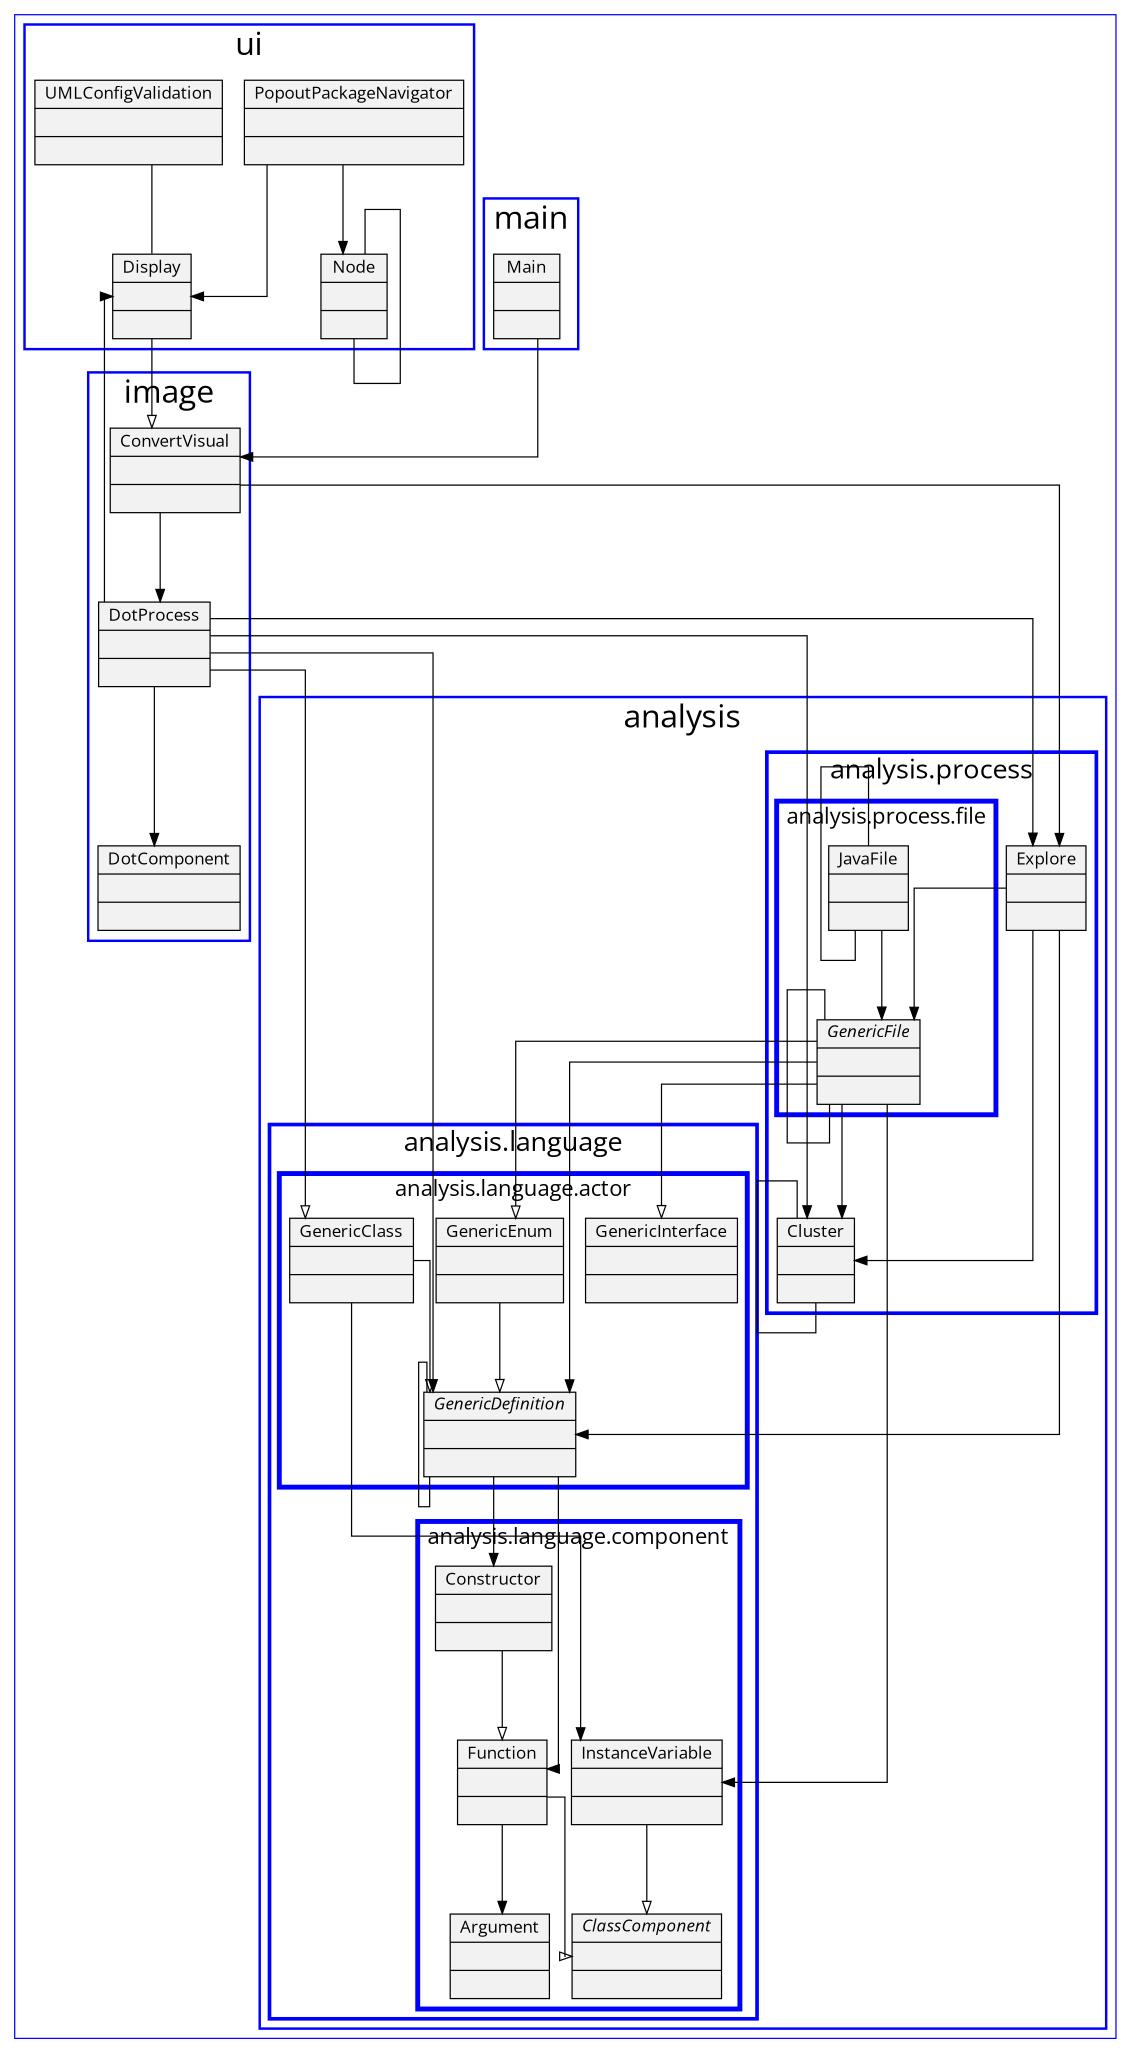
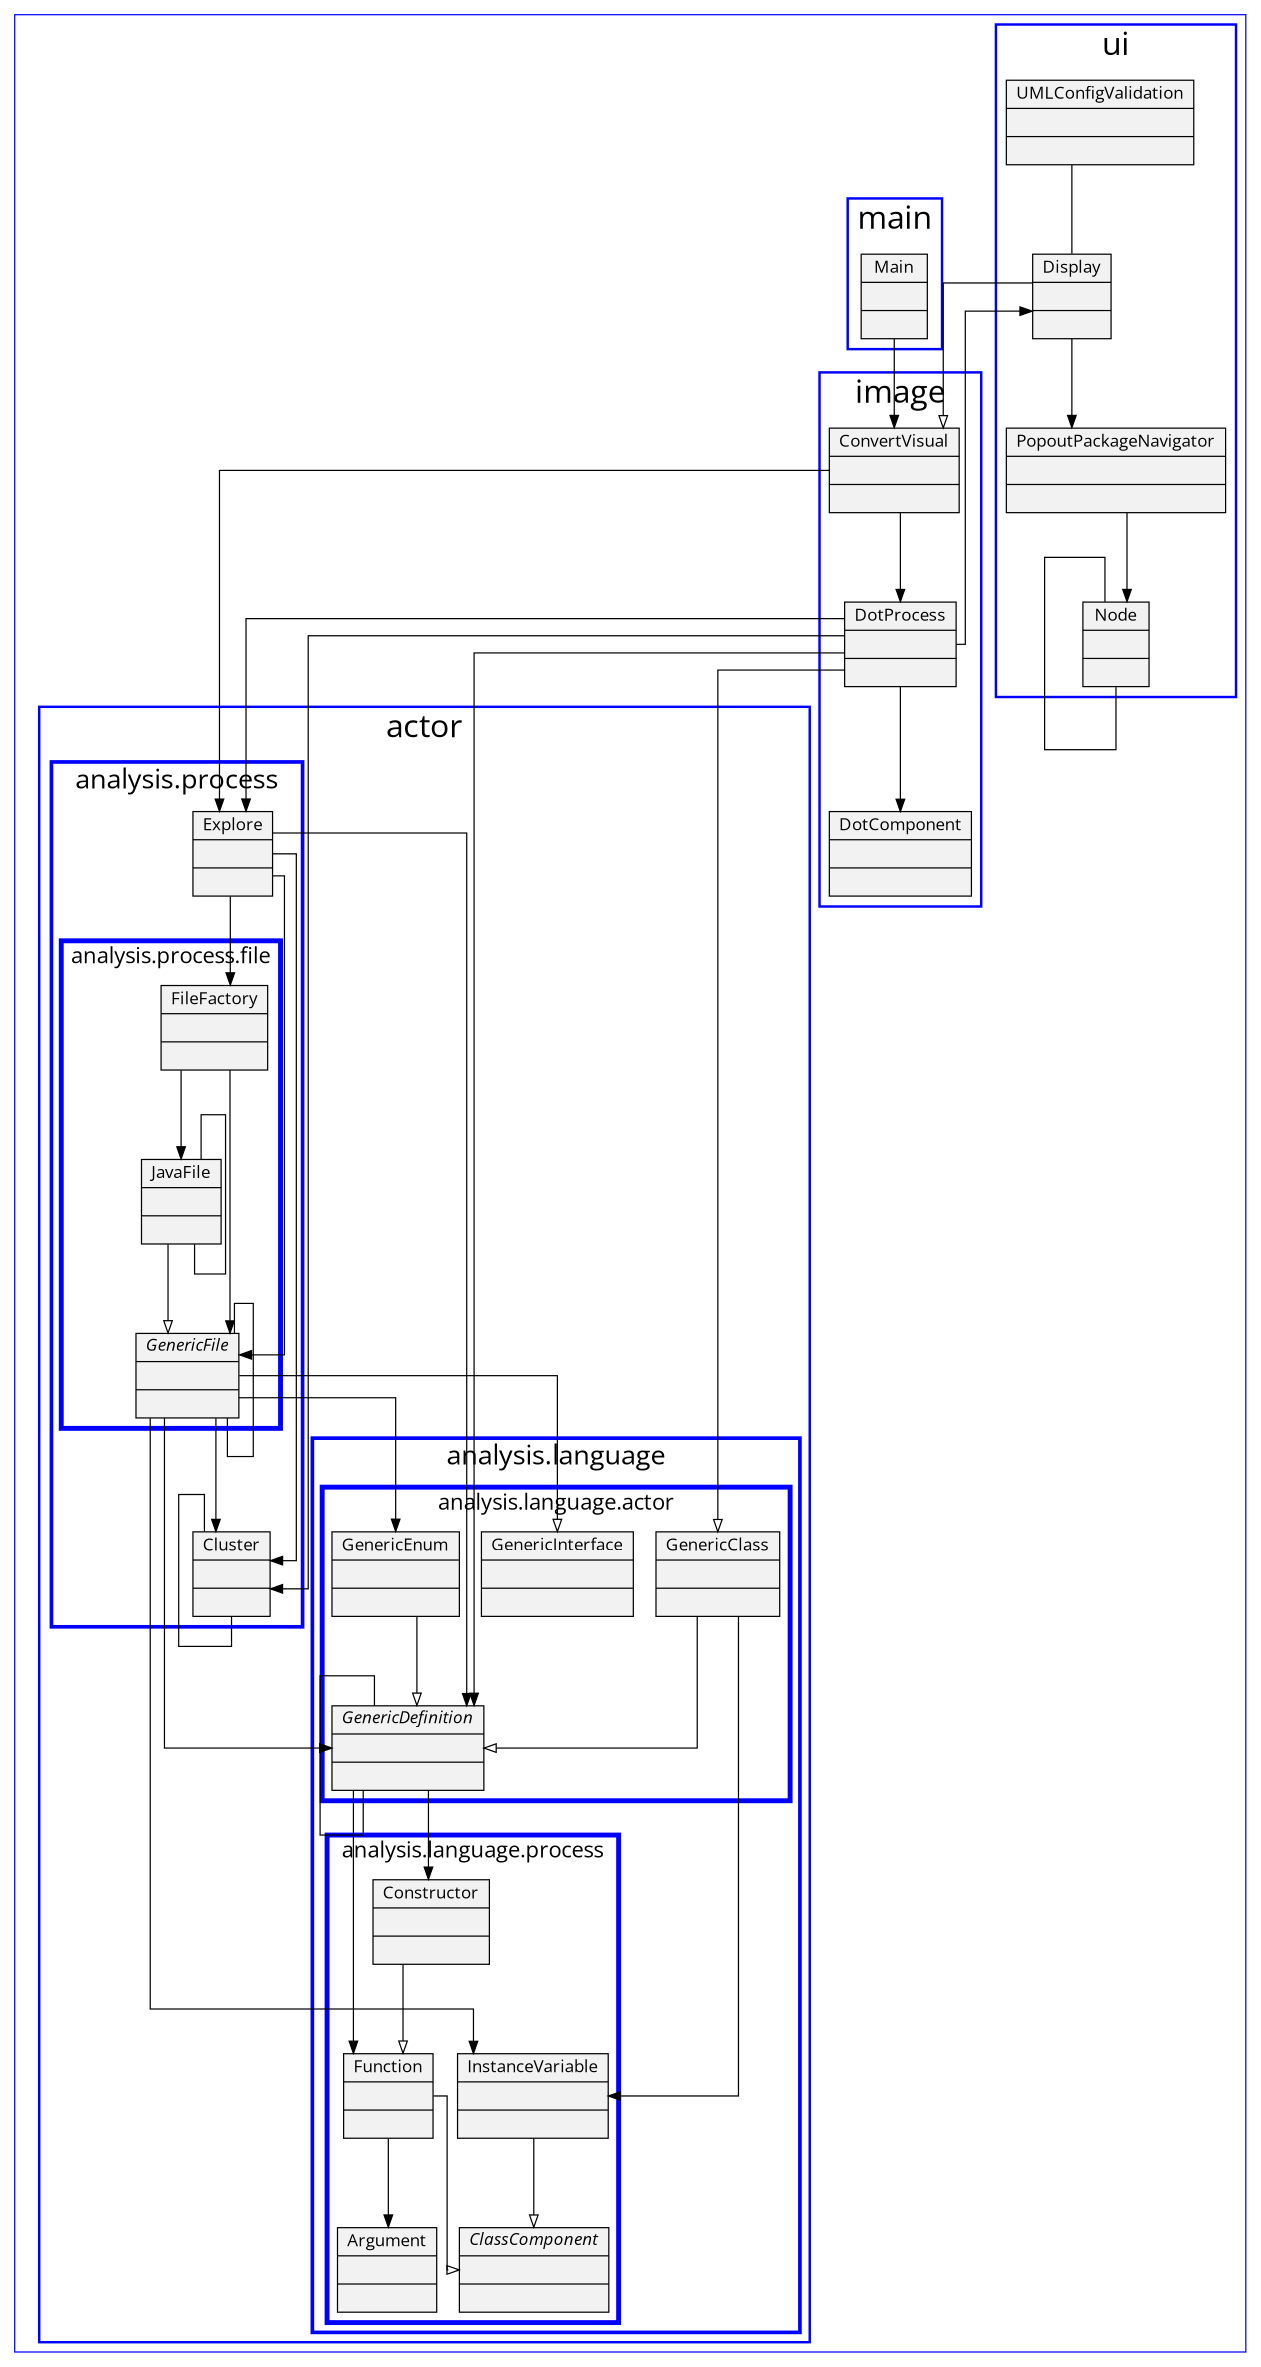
edge "PopoutPackageNavigator" -> "Display": reversed
cluster "analysis": label "analysis" -> "actor"
edge "JavaFile" -> "GenericFile": arrowhead normal -> onormal
node "FileFactory": added
edge "GenericFile" -> "GenericEnum": arrowhead onormal -> normal
cluster "analysis.language.component": label "analysis.language.component" -> "analysis.language.process"
